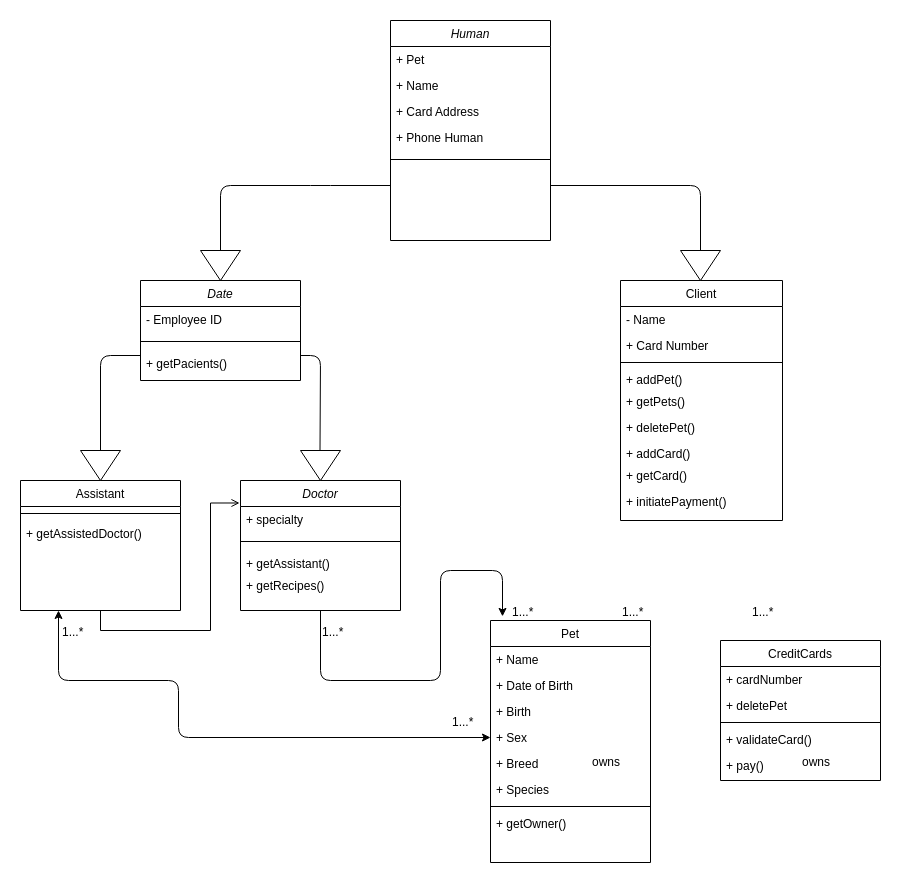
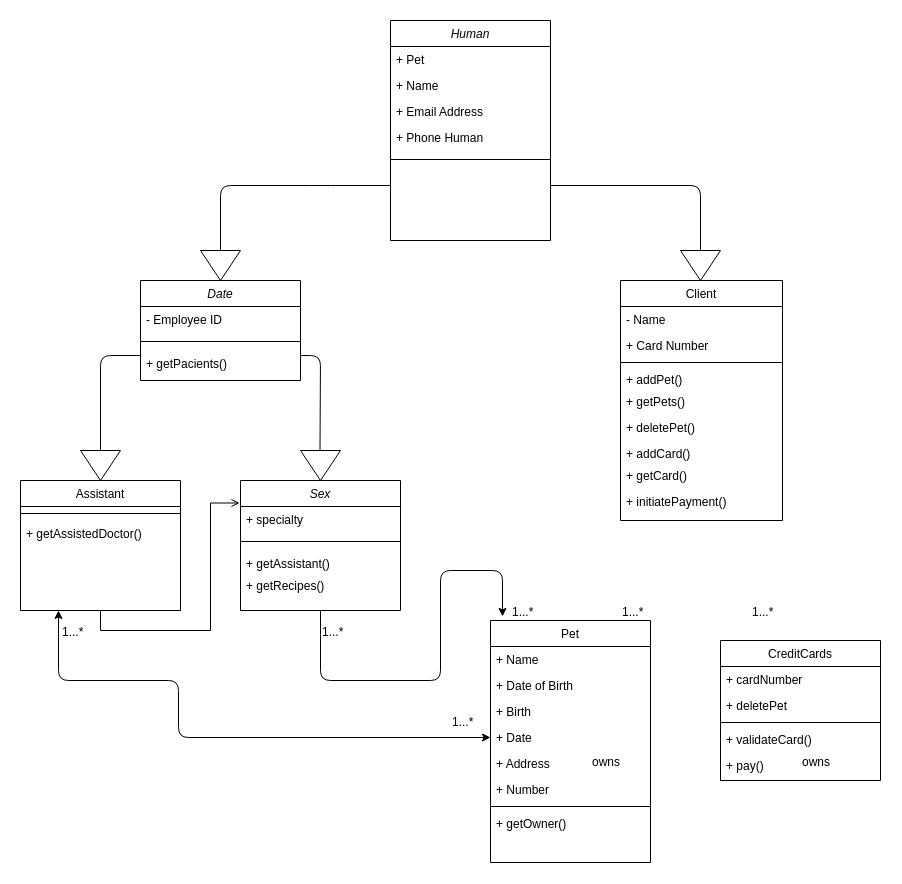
node "+ Card Address": label "+ Card Address" -> "+ Email Address"
node "Doctor": label "Doctor" -> "Sex"
node "+ Sex": label "+ Sex" -> "+ Date"
node "+ Breed": label "+ Breed" -> "+ Address"
node "+ Species": label "+ Species" -> "+ Number"
